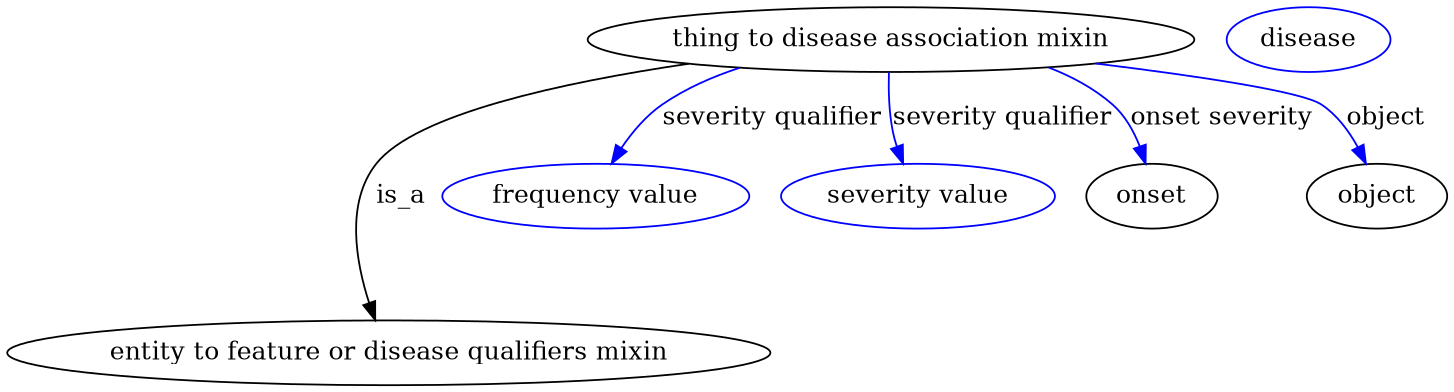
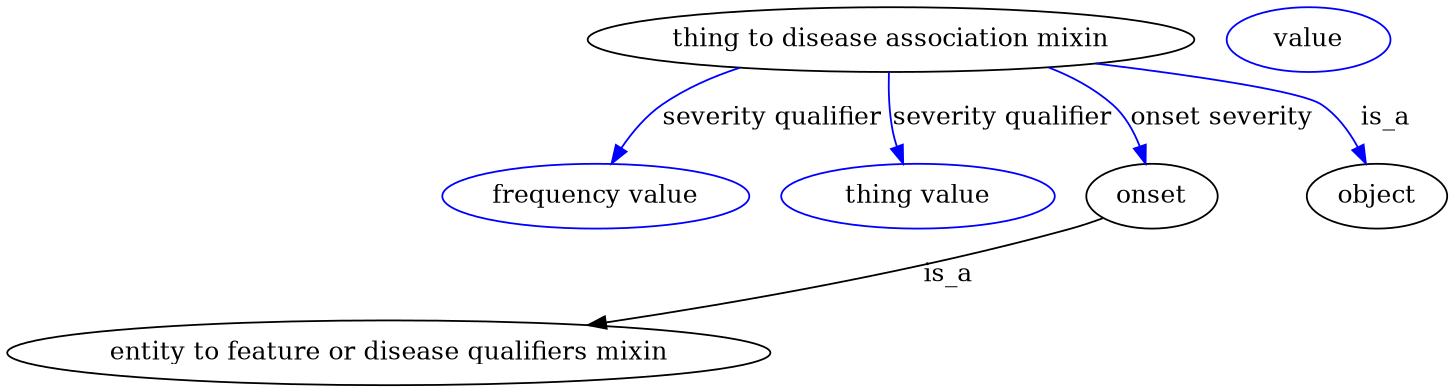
node "disease": label "disease" -> "value"
edge "thing to disease association mixin" -> "entity to feature or disease qualifiers mixin": now "onset" -> "entity to feature or disease qualifiers mixin"
edge "thing to disease association mixin" -> "object": label "object" -> "is_a"
node "severity value": label "severity value" -> "thing value"
